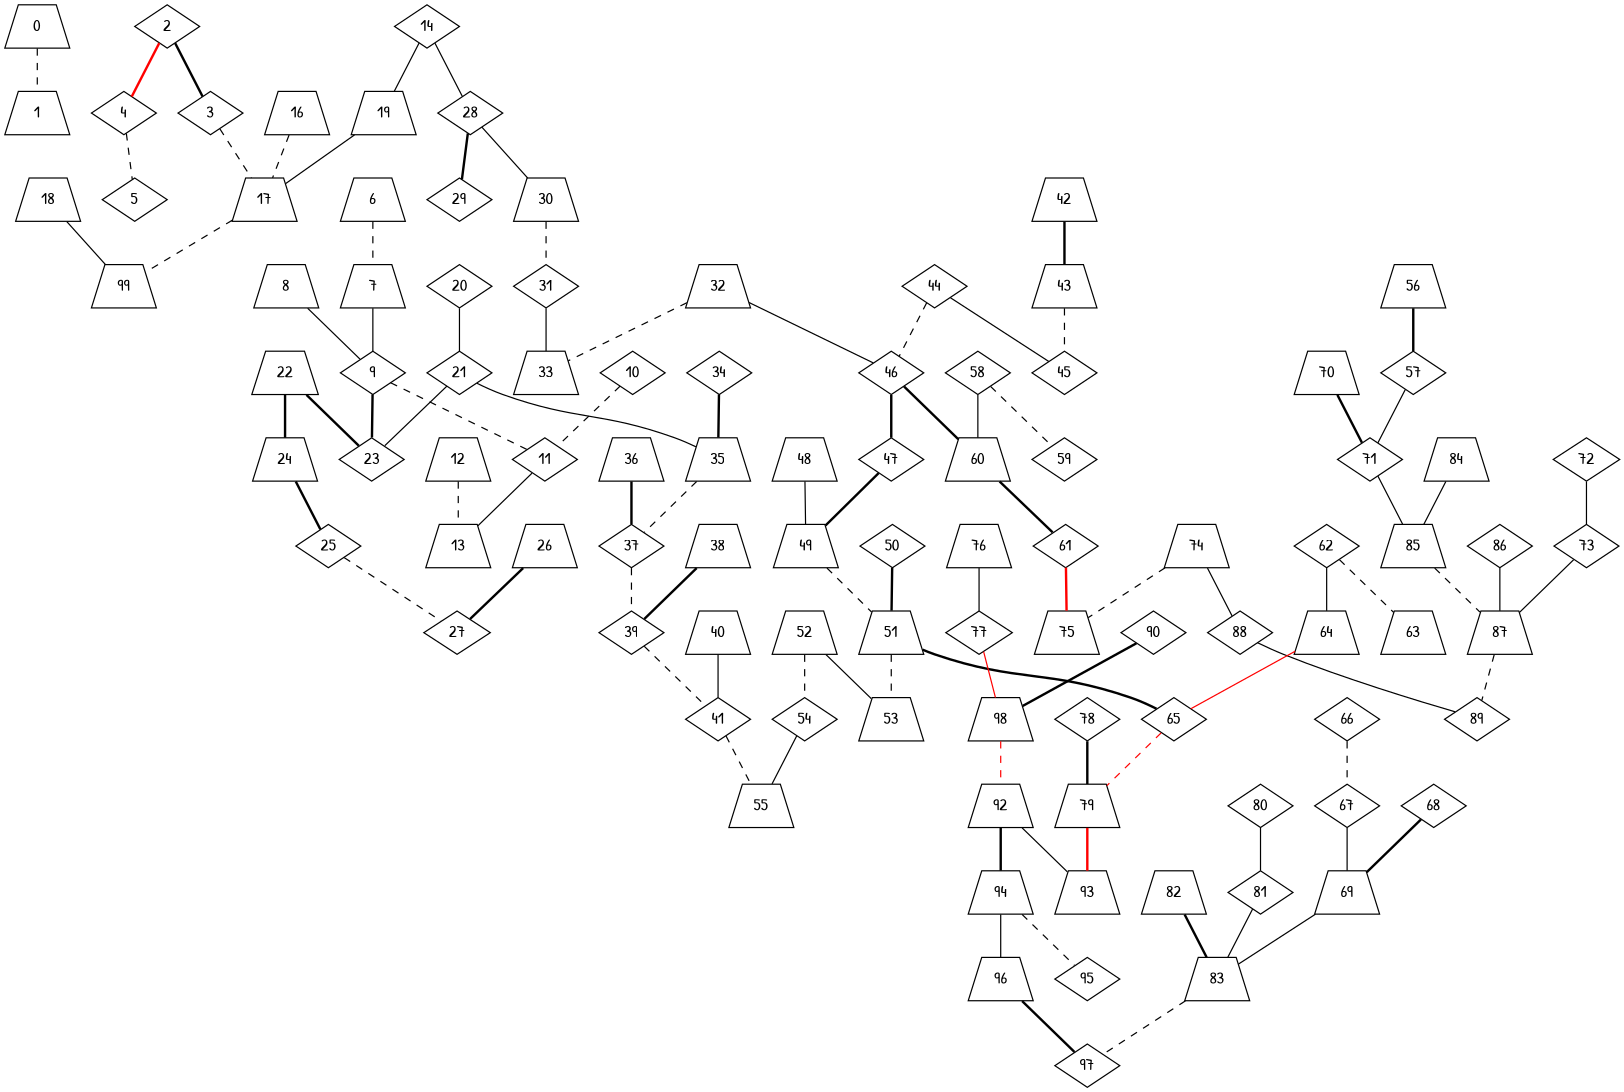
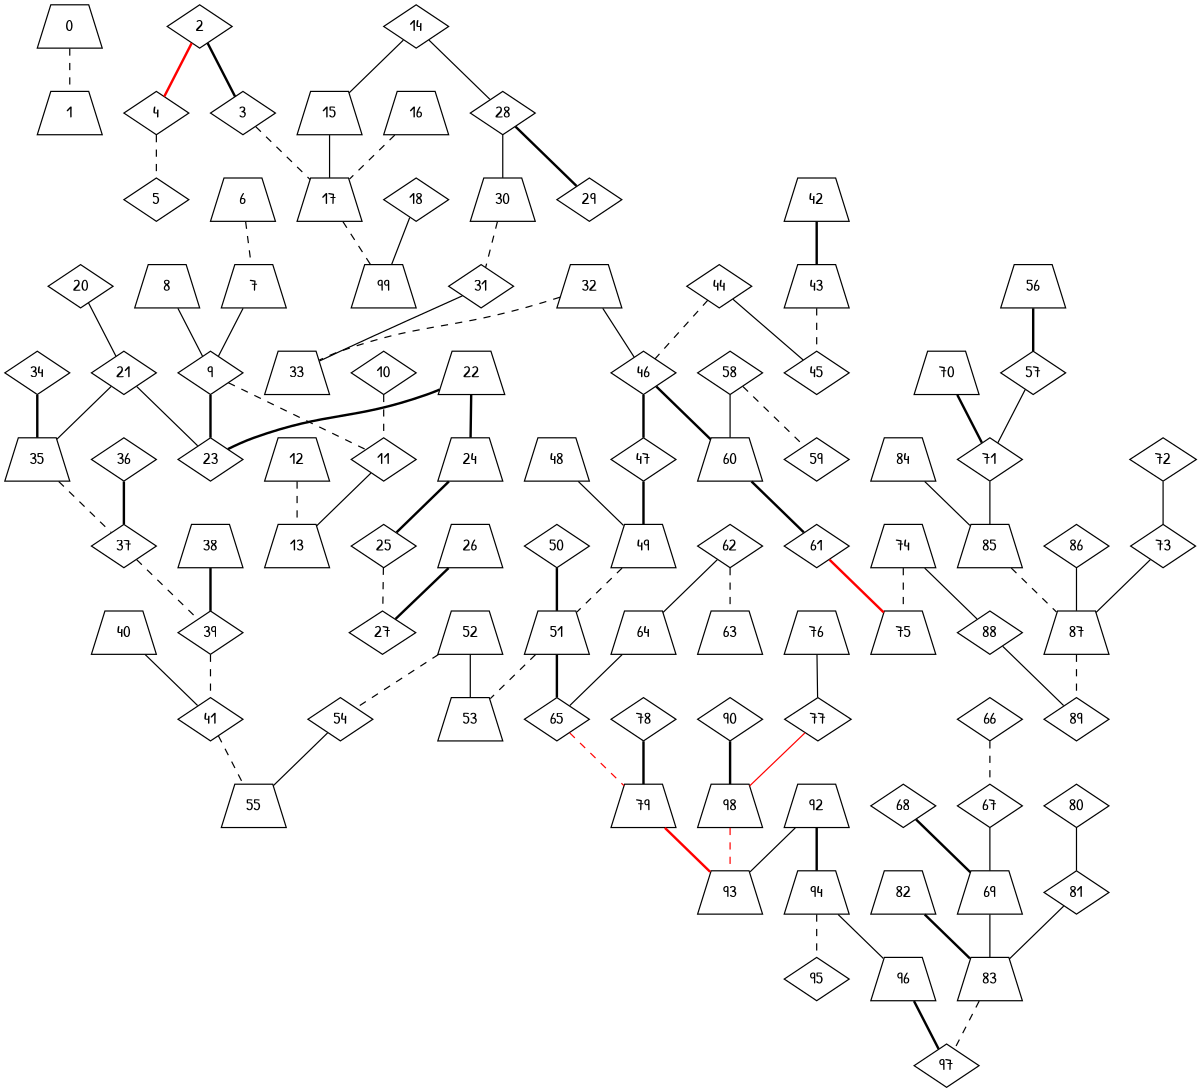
node "19": label "19" -> "15"
node "18": shape trapezium -> diamond
node "36": shape trapezium -> diamond
edge "64" -- "65": color red -> black
edge "98" -- "92": now "98" -- "93"
